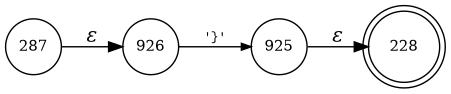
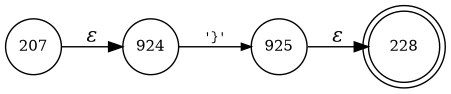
node "287": label "287" -> "207"
node "926": label "926" -> "924"
